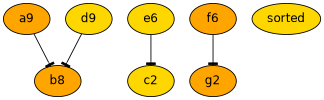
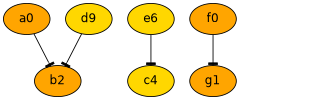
node "a9": label "a9" -> "a0"
node "f6": label "f6" -> "f0"
node "sorted": removed
node "b8": label "b8" -> "b2"
node "c2": label "c2" -> "c4"
node "g2": label "g2" -> "g1"
